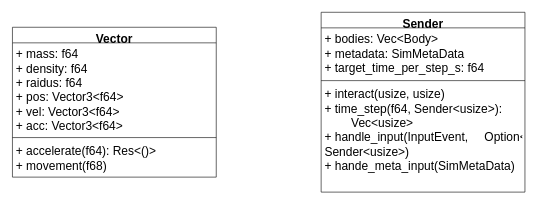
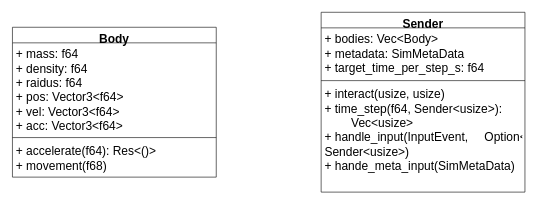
node "Vector": label "Vector" -> "Body"
